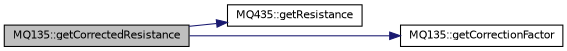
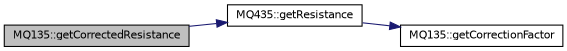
edge "MQ135::getCorrectedResistance" -> "MQ135::getCorrectionFactor": now "MQ435::getResistance" -> "MQ135::getCorrectionFactor"
